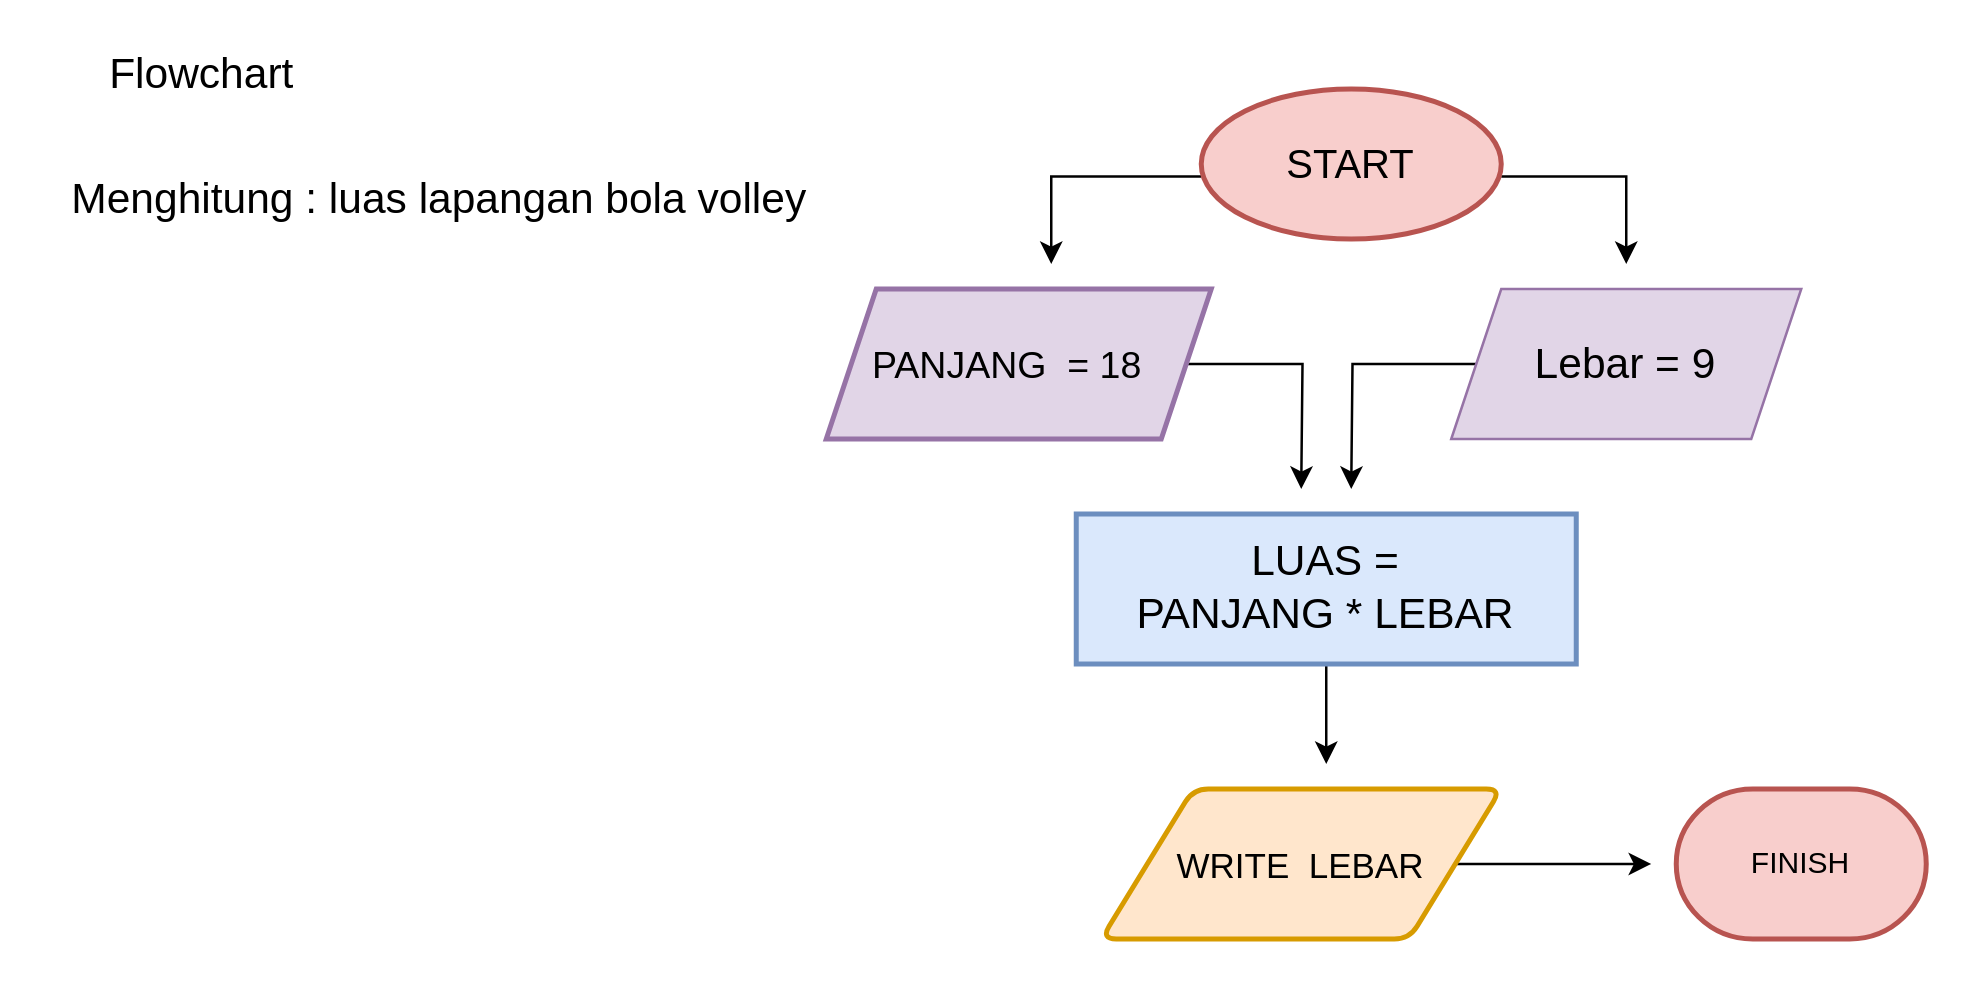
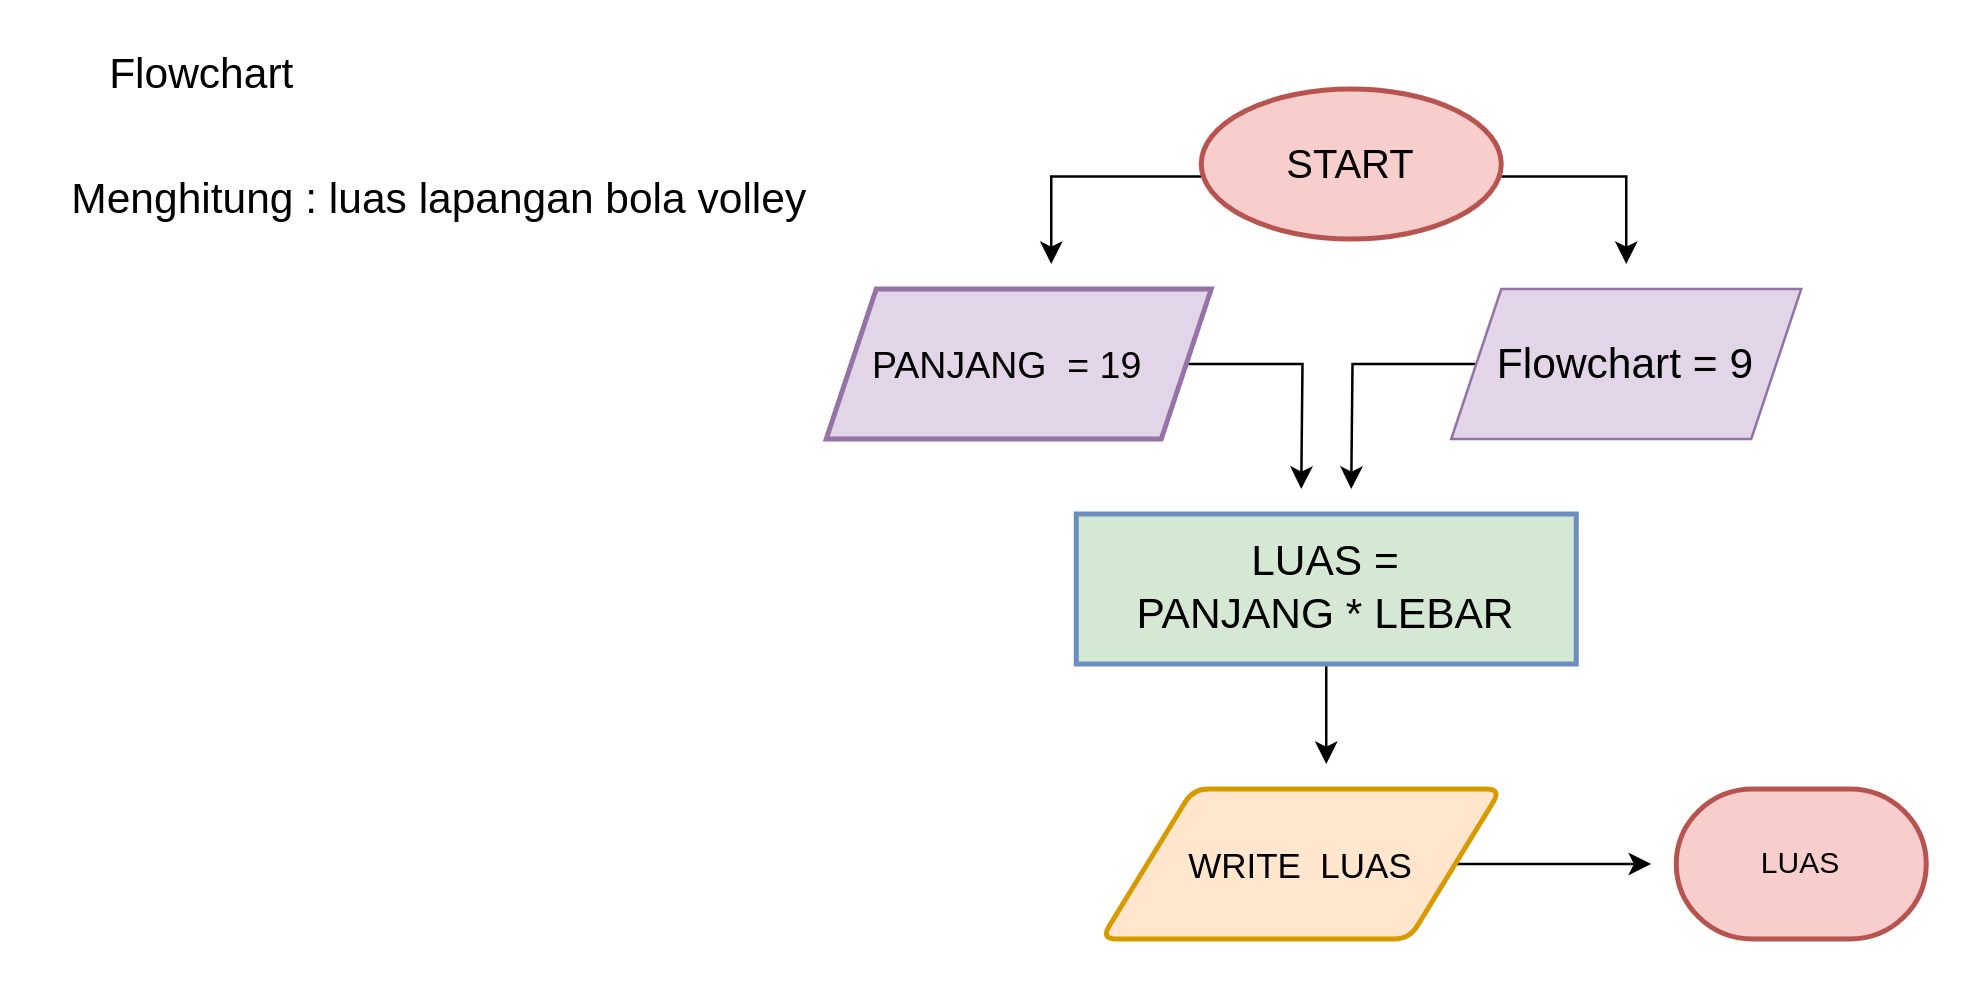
node "PANJANG = 18": label "PANJANG = 18" -> "PANJANG = 19"
node "Lebar = 9": label "Lebar = 9" -> "Flowchart = 9"
node "LUAS = PANJANG * LEBAR": fillcolor #dae8fc -> #d5e8d4
node "WRITE LEBAR": label "WRITE LEBAR" -> "WRITE LUAS"
node "FINISH": label "FINISH" -> "LUAS"
